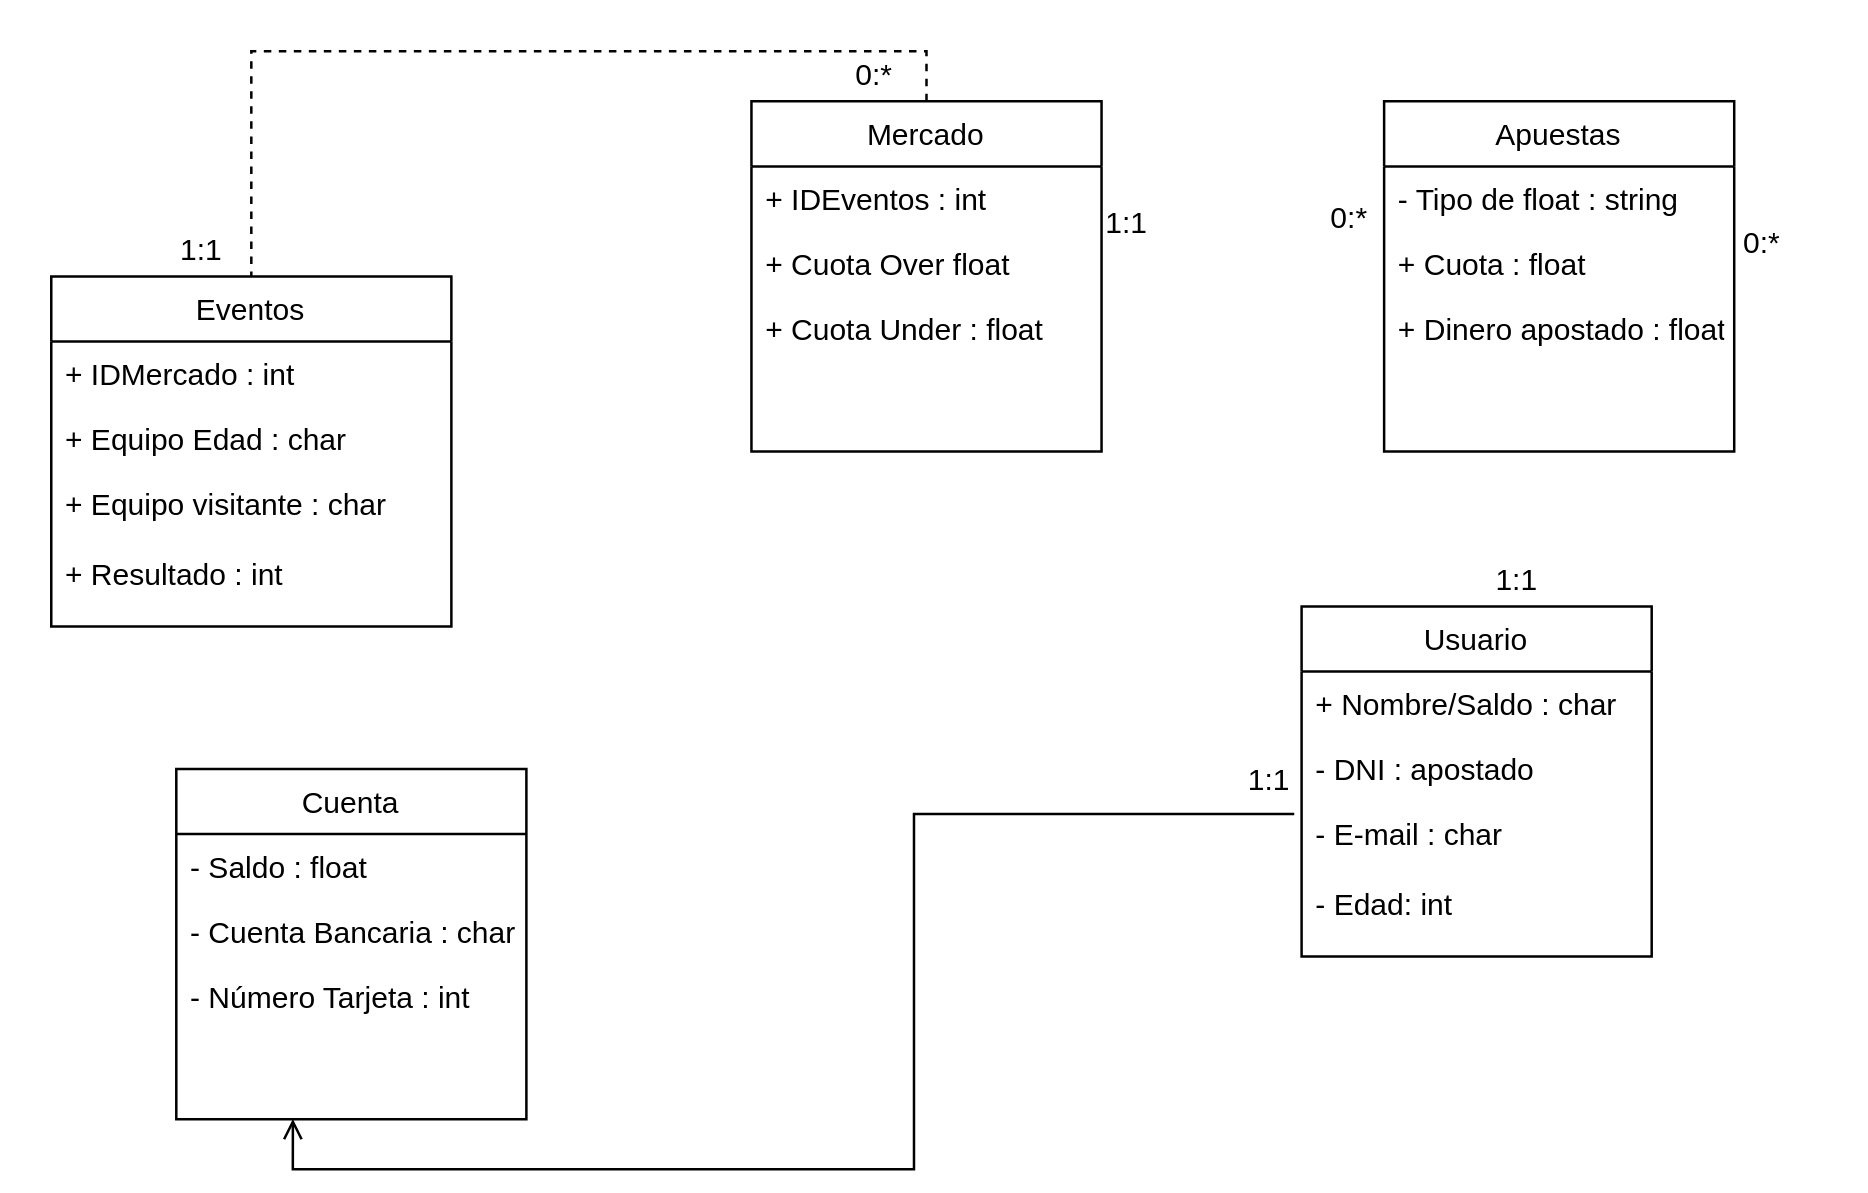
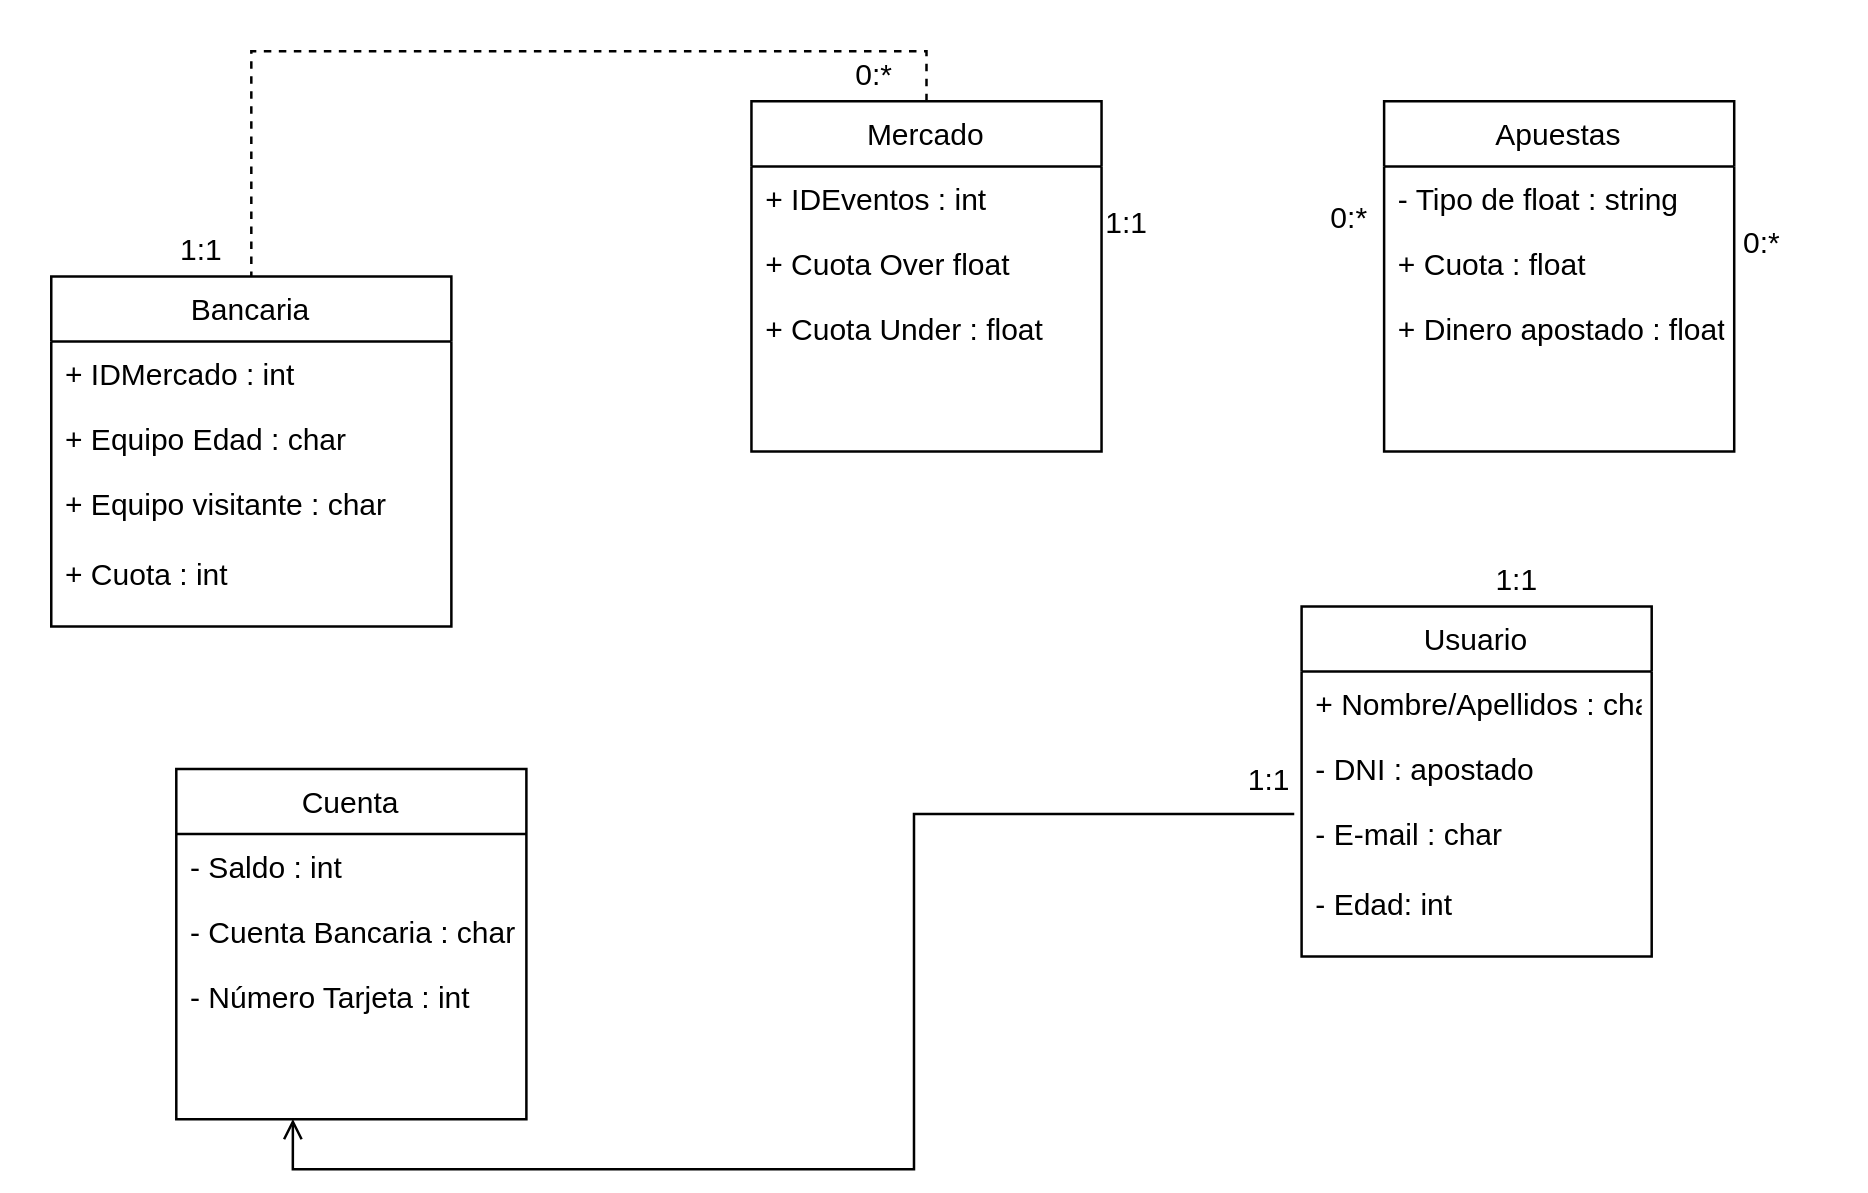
node "Eventos": label "Eventos" -> "Bancaria"
node "+ Equipo visitante : char + Resultado : int": label "+ Equipo visitante : char + Resultado : int" -> "+ Equipo visitante : char + Cuota : int"
node "+ Nombre/Saldo : char": label "+ Nombre/Saldo : char" -> "+ Nombre/Apellidos : char"
node "- Saldo : float": label "- Saldo : float" -> "- Saldo : int"
